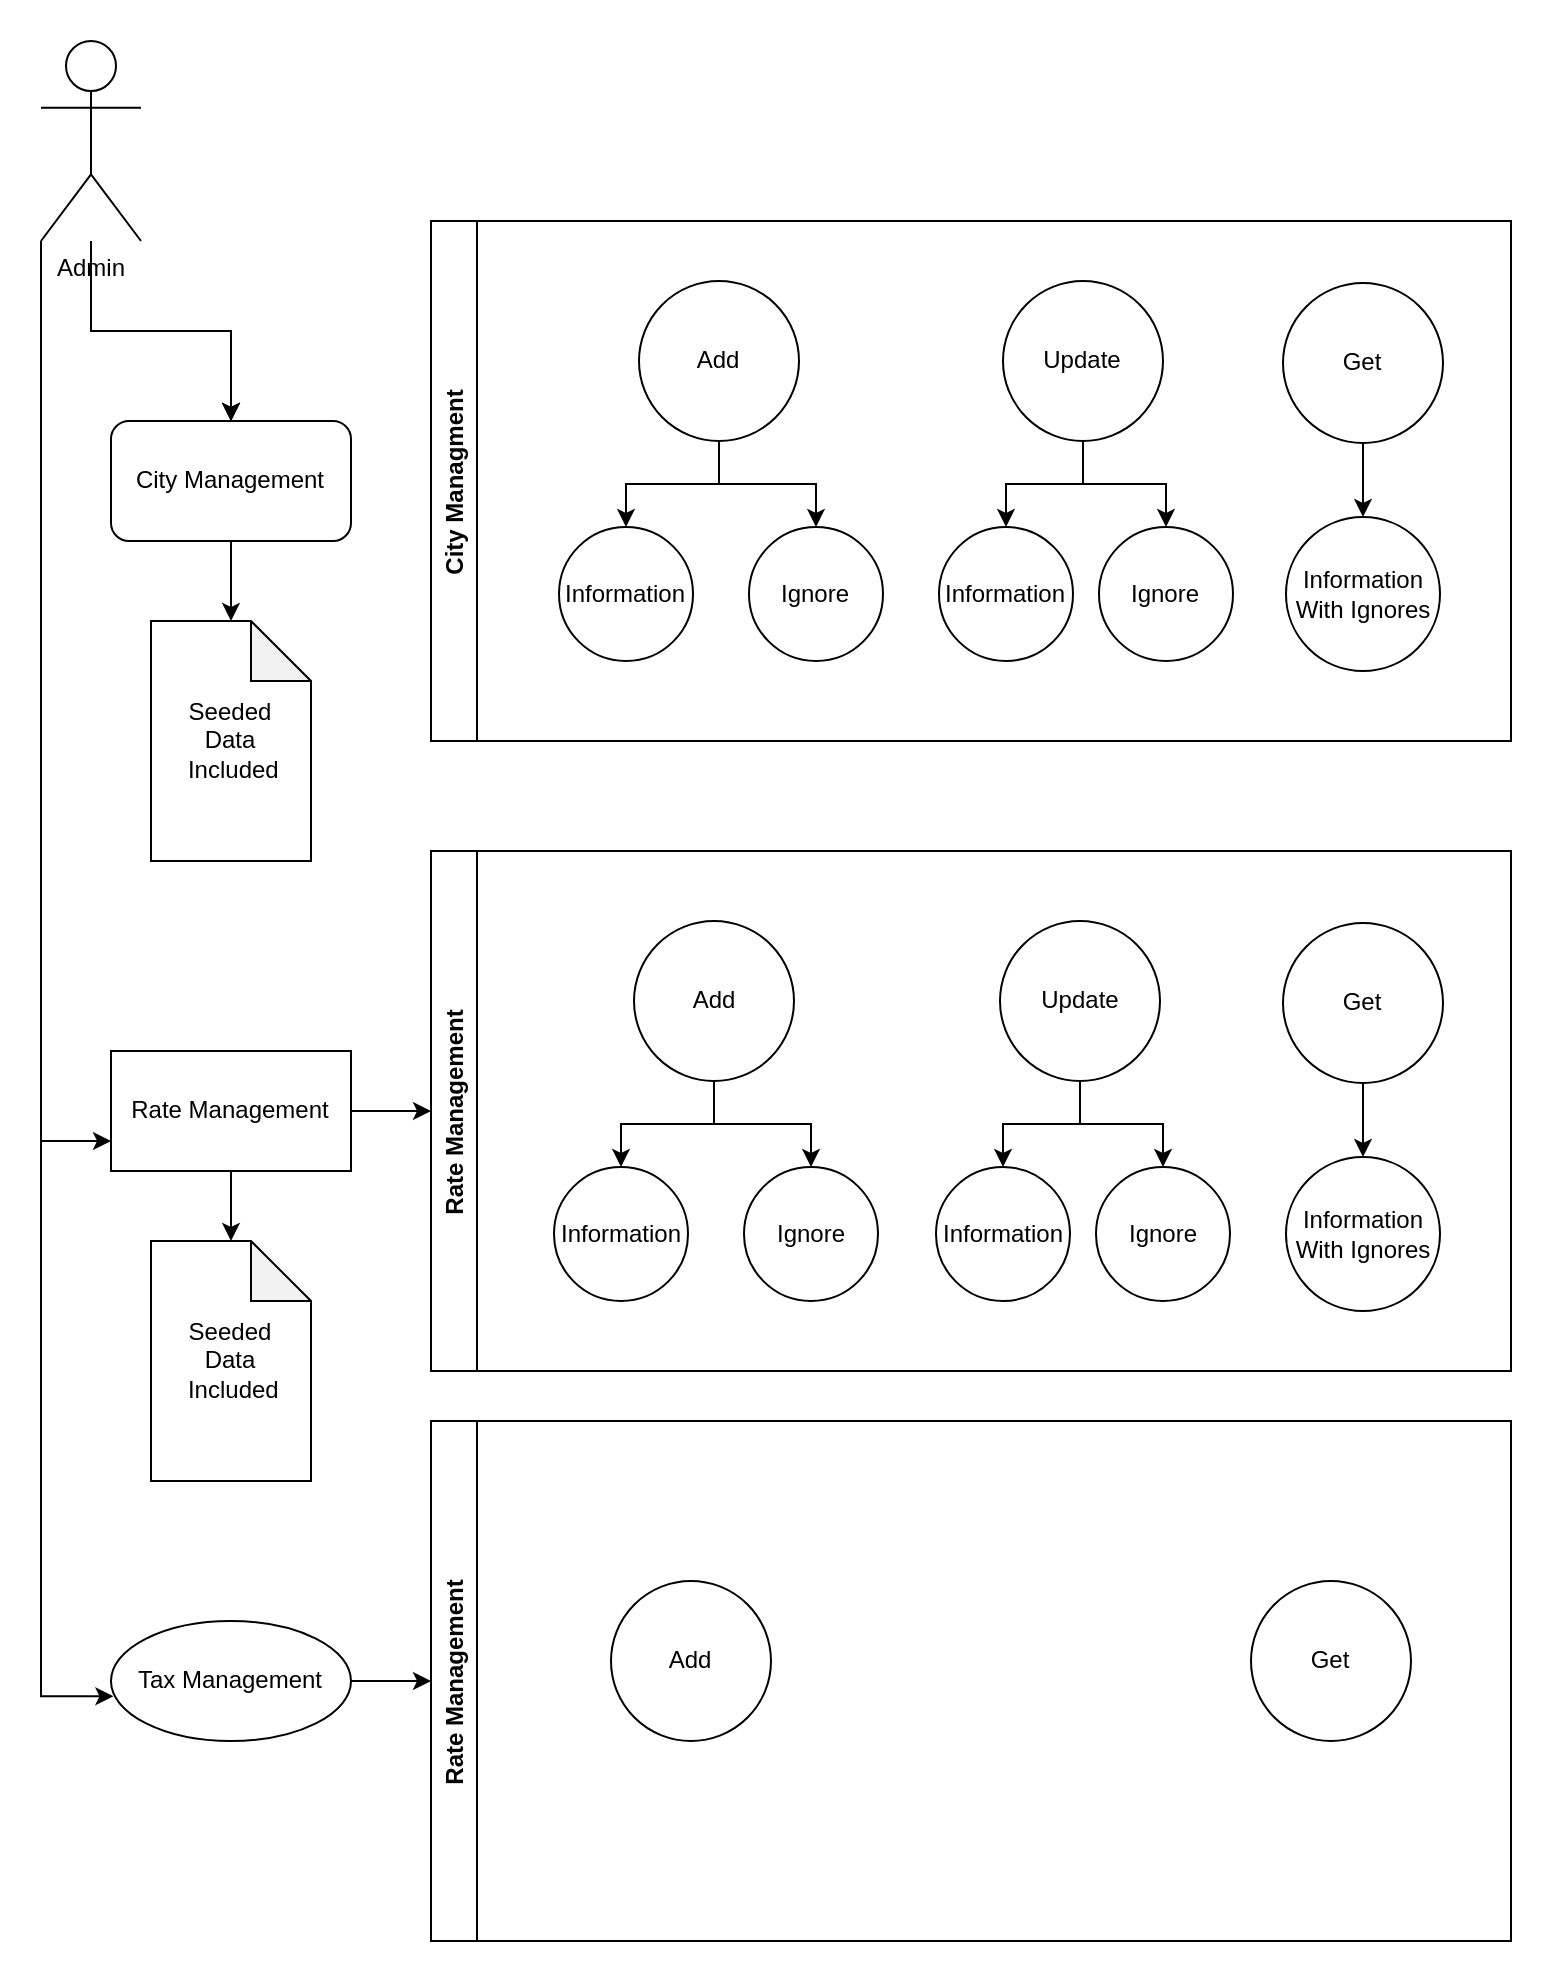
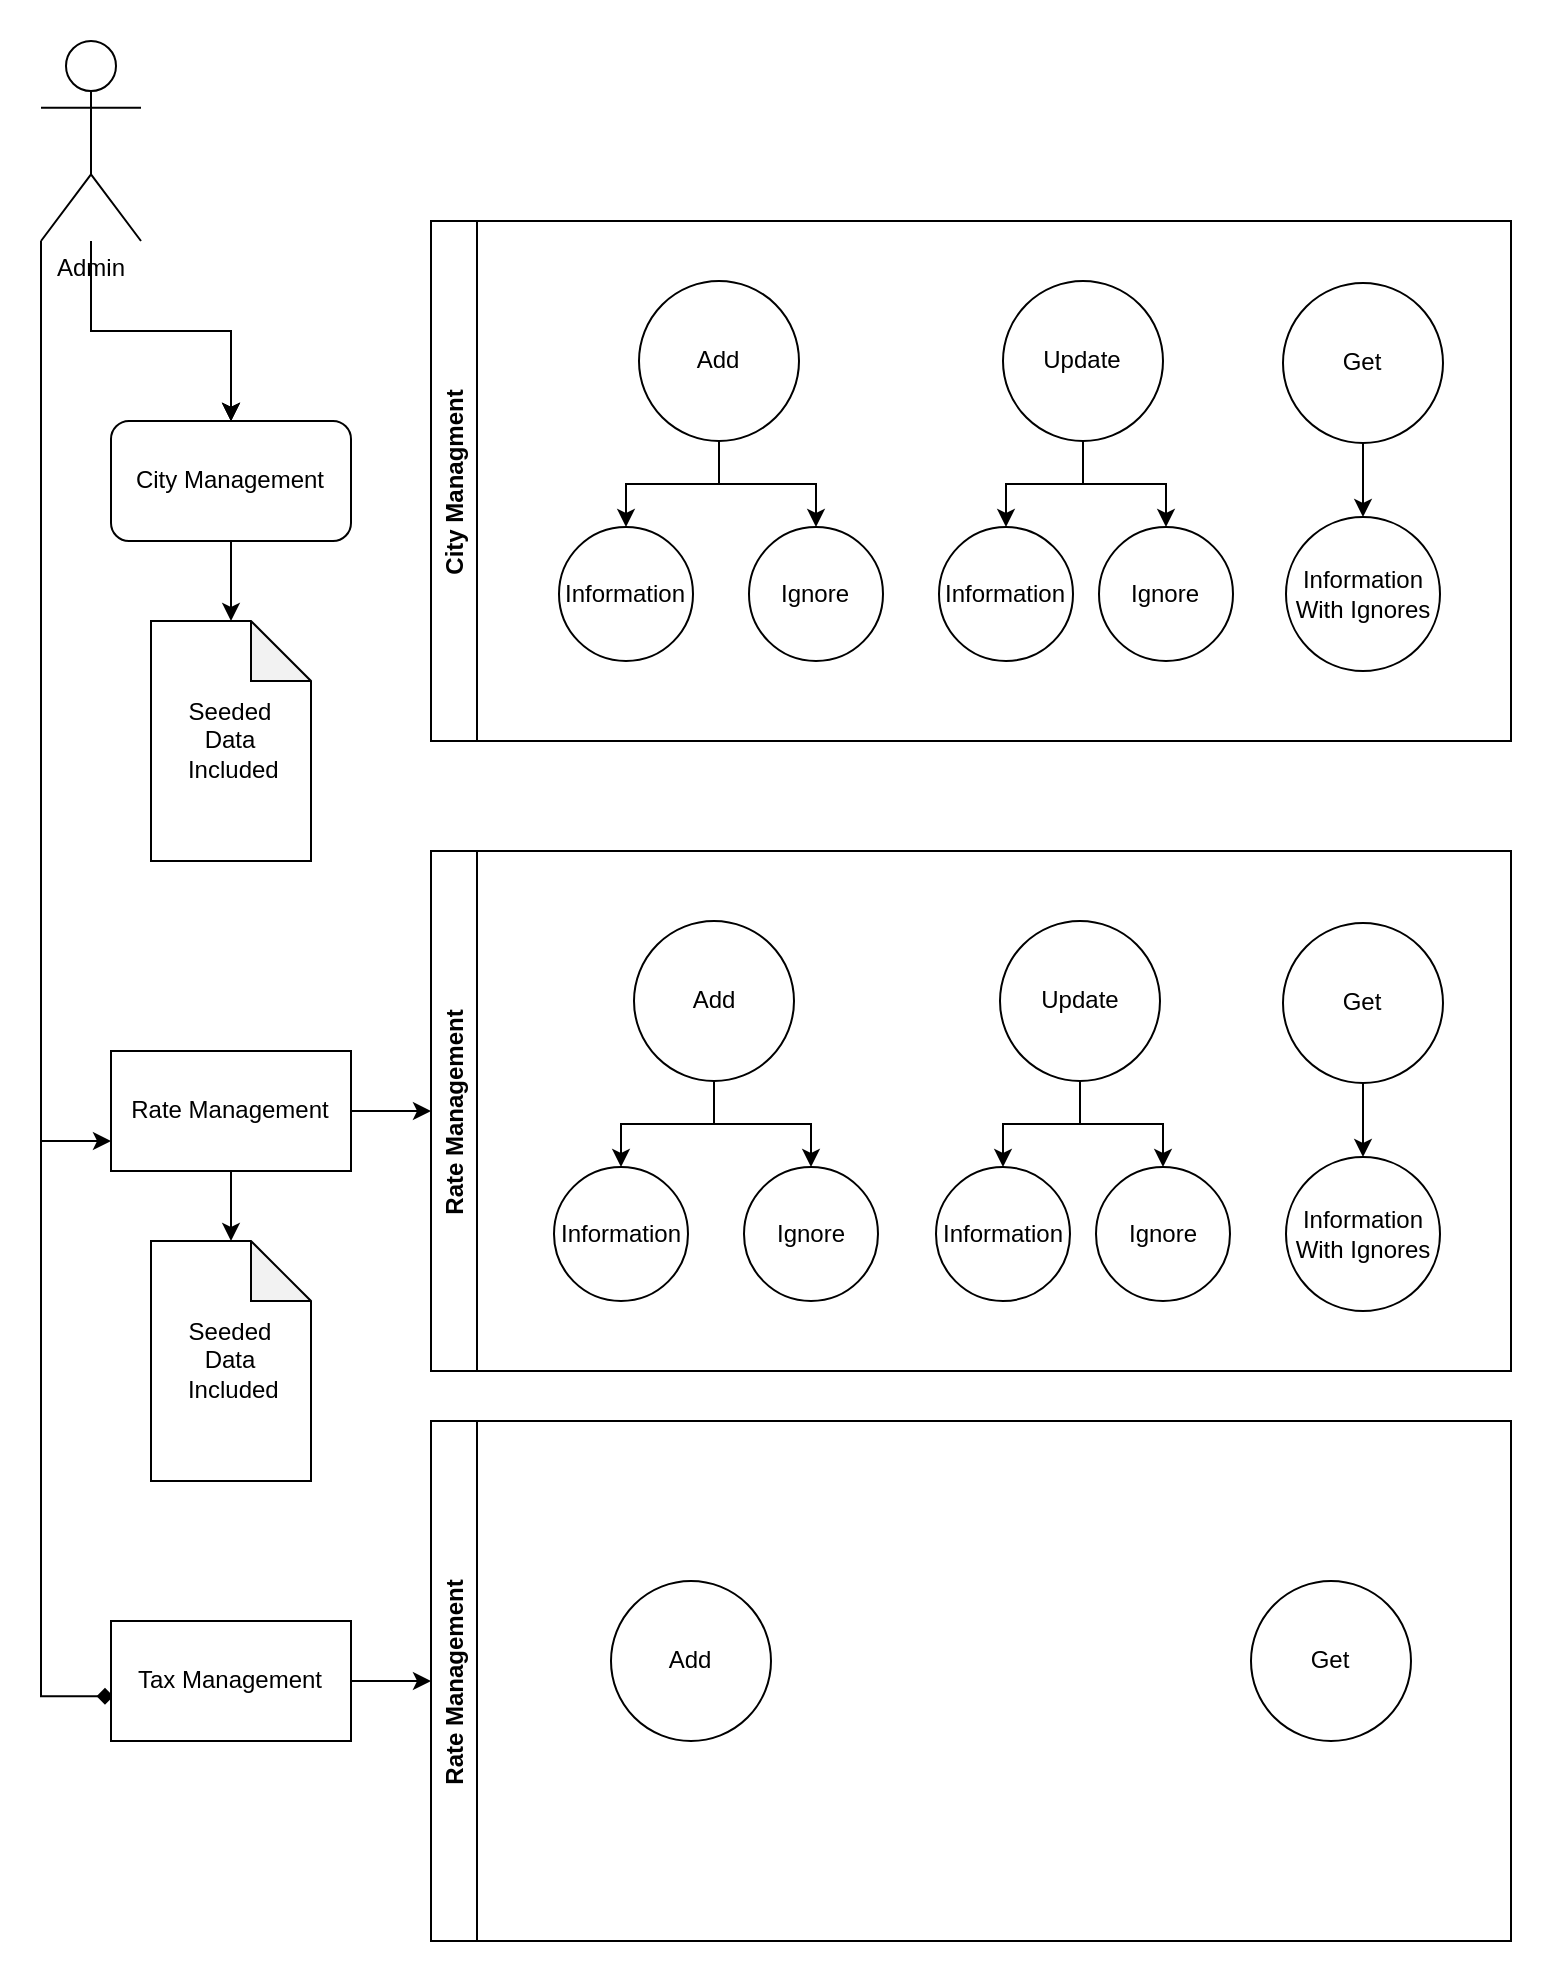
node "Tax Management": shape ellipse -> rectangle
edge "Admin" -> "Tax Management": arrowhead classic -> diamond
